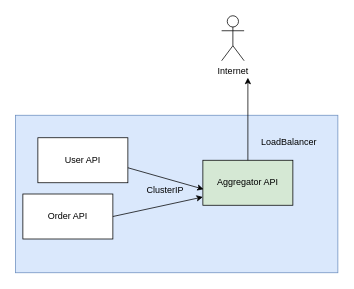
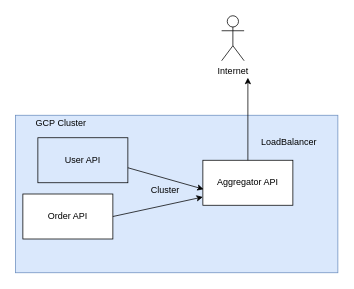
node "GCP Cluster": added
node "User API": fillcolor #ffffff -> #dae8fc
node "Aggregator API": fillcolor #d5e8d4 -> #ffffff
node "ClusterIP": label "ClusterIP" -> "Cluster"
